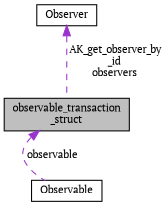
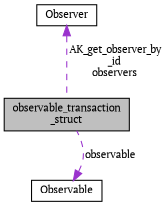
edge "Observable" -> "observable_transaction _struct": reversed
